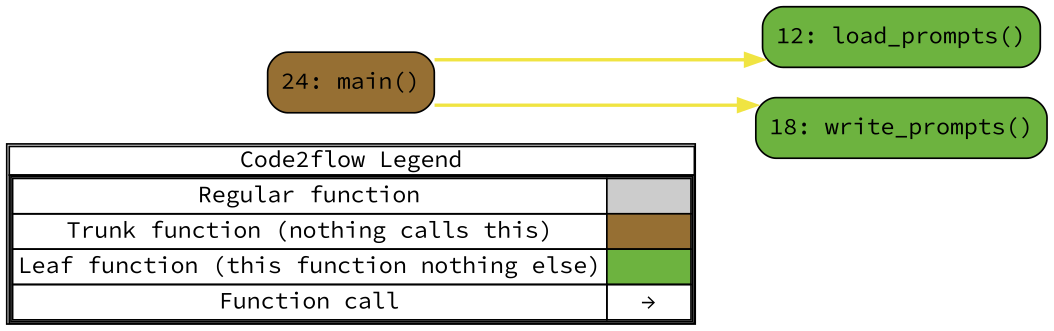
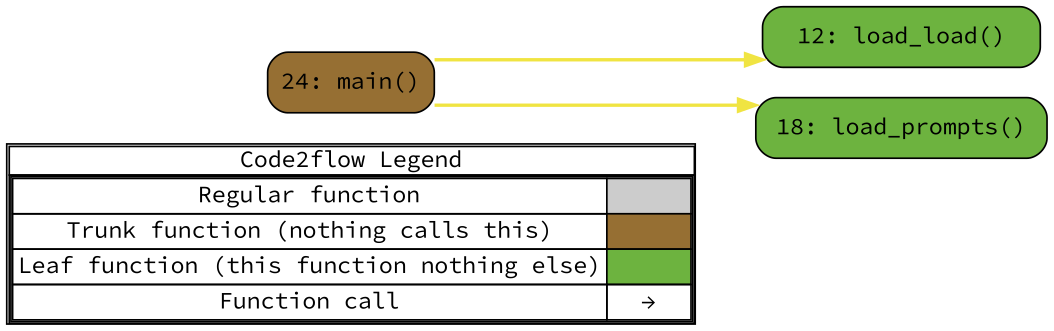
node "12: load_prompts()": label "12: load_prompts()" -> "12: load_load()"
node "18: write_prompts()": label "18: write_prompts()" -> "18: load_prompts()"
